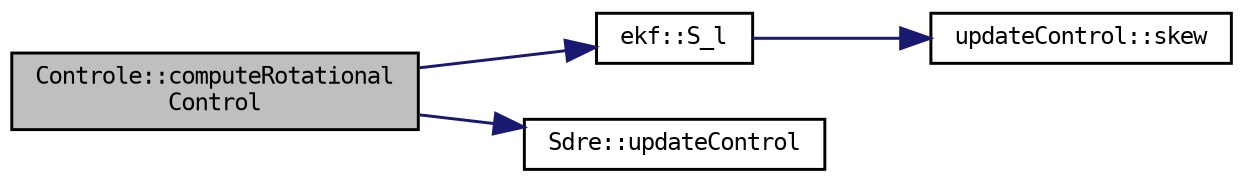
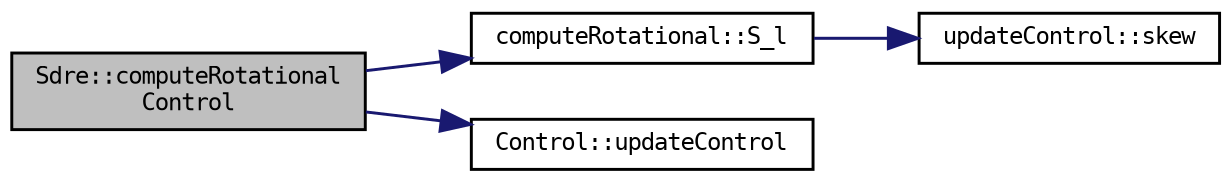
node "ekf::S_l": label "ekf::S_l" -> "computeRotational::S_l"
node "Controle::computeRotational Control": label "Controle::computeRotational Control" -> "Sdre::computeRotational Control"
node "Sdre::updateControl": label "Sdre::updateControl" -> "Control::updateControl"
